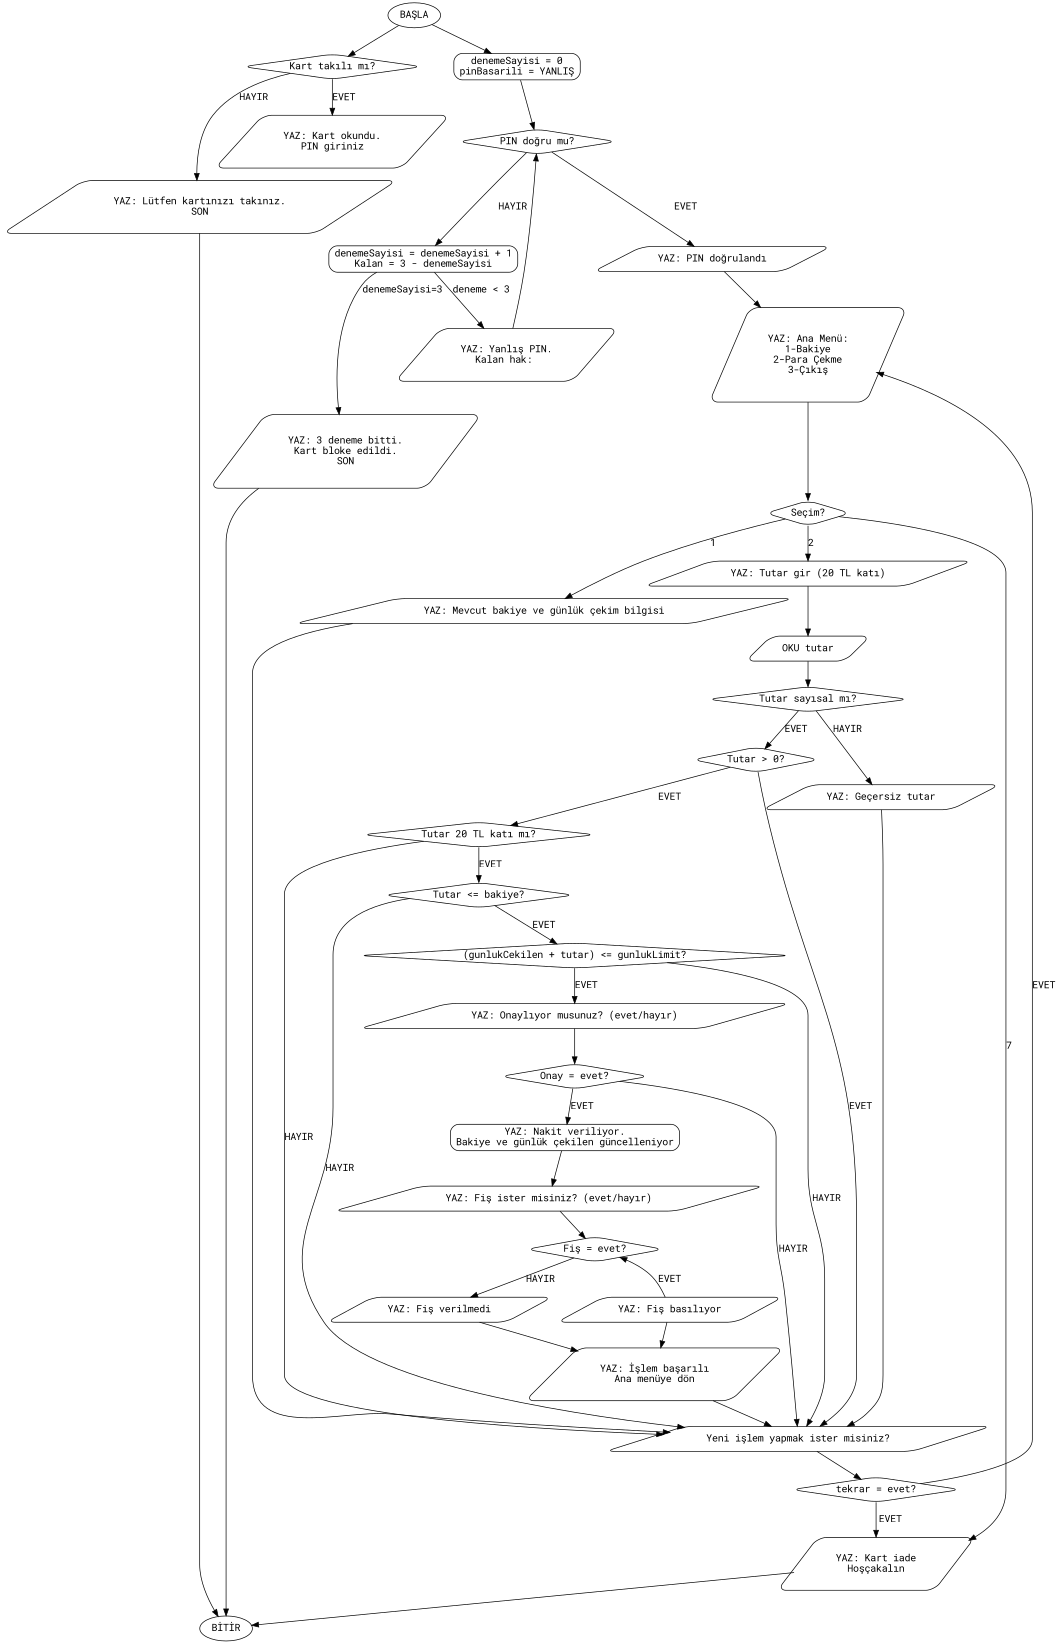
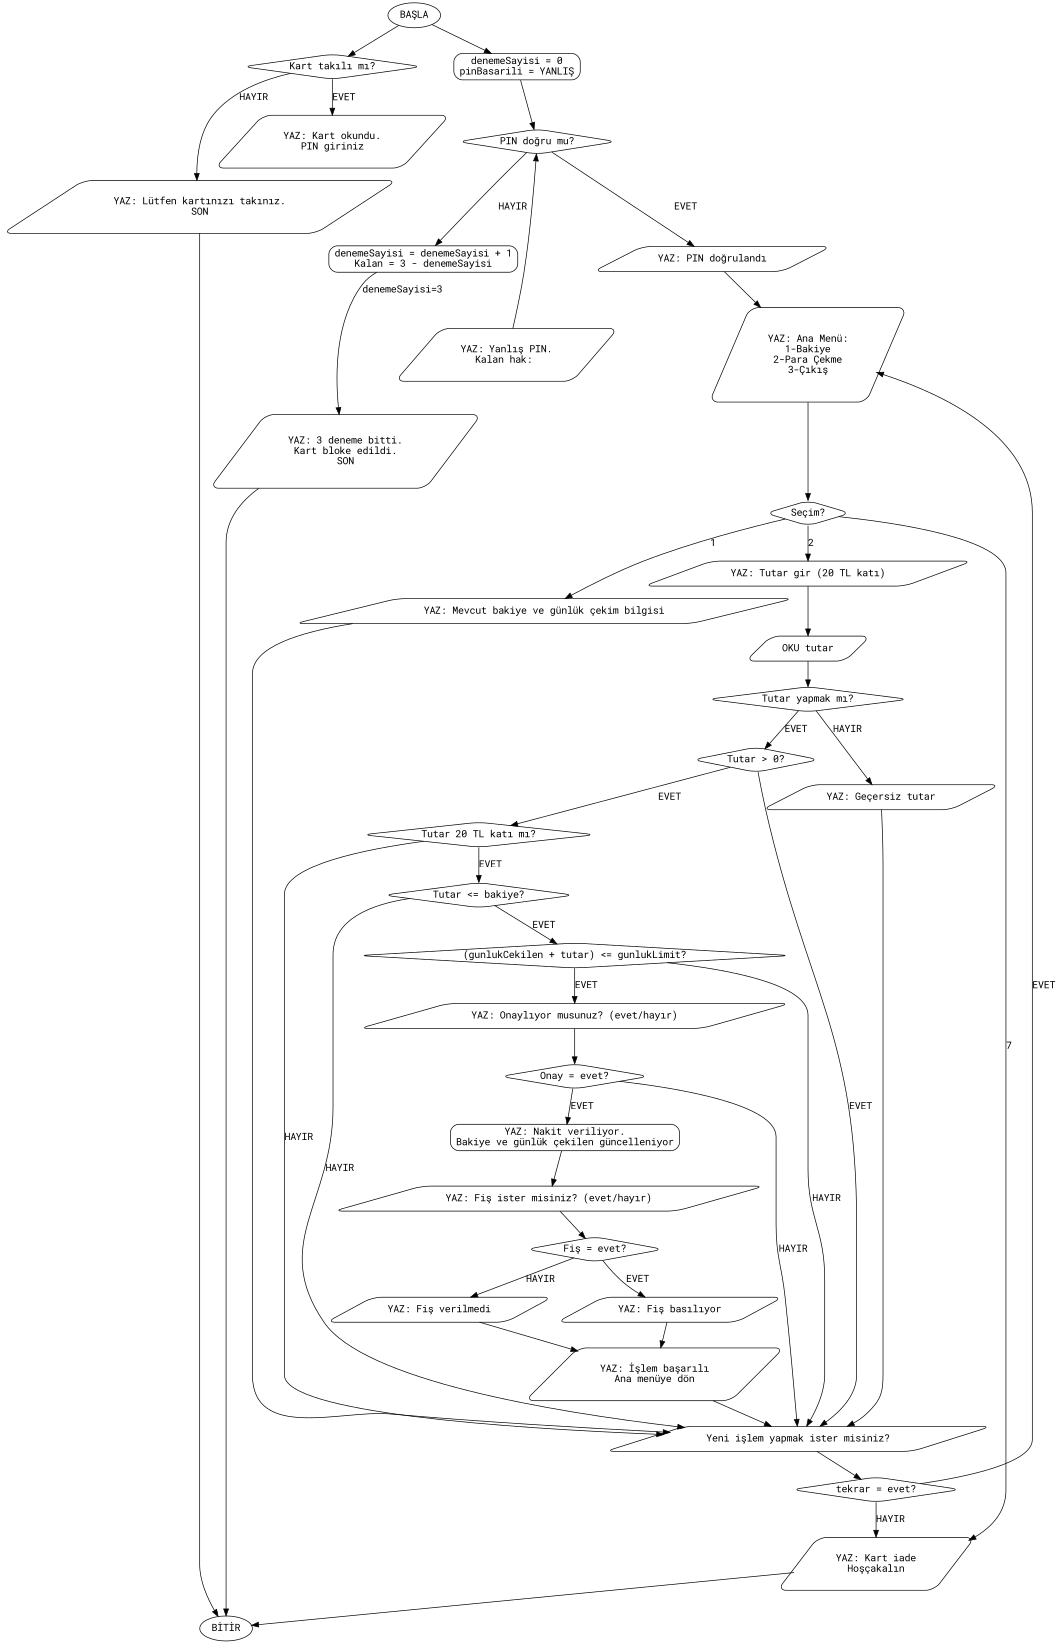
edge "denemeSayisi = denemeSayisi + 1 Kalan = 3 - denemeSayisi" -> "YAZ: Yanlış PIN. Kalan hak:": removed, label "deneme < 3"
node "Tutar sayısal mı?": label "Tutar sayısal mı?" -> "Tutar yapmak mı?"
edge "YAZ: Fiş basılıyor" -> "Fiş = evet?": reversed
edge "tekrar = evet?" -> "YAZ: Kart iade Hoşçakalın": label "EVET" -> "HAYIR"
